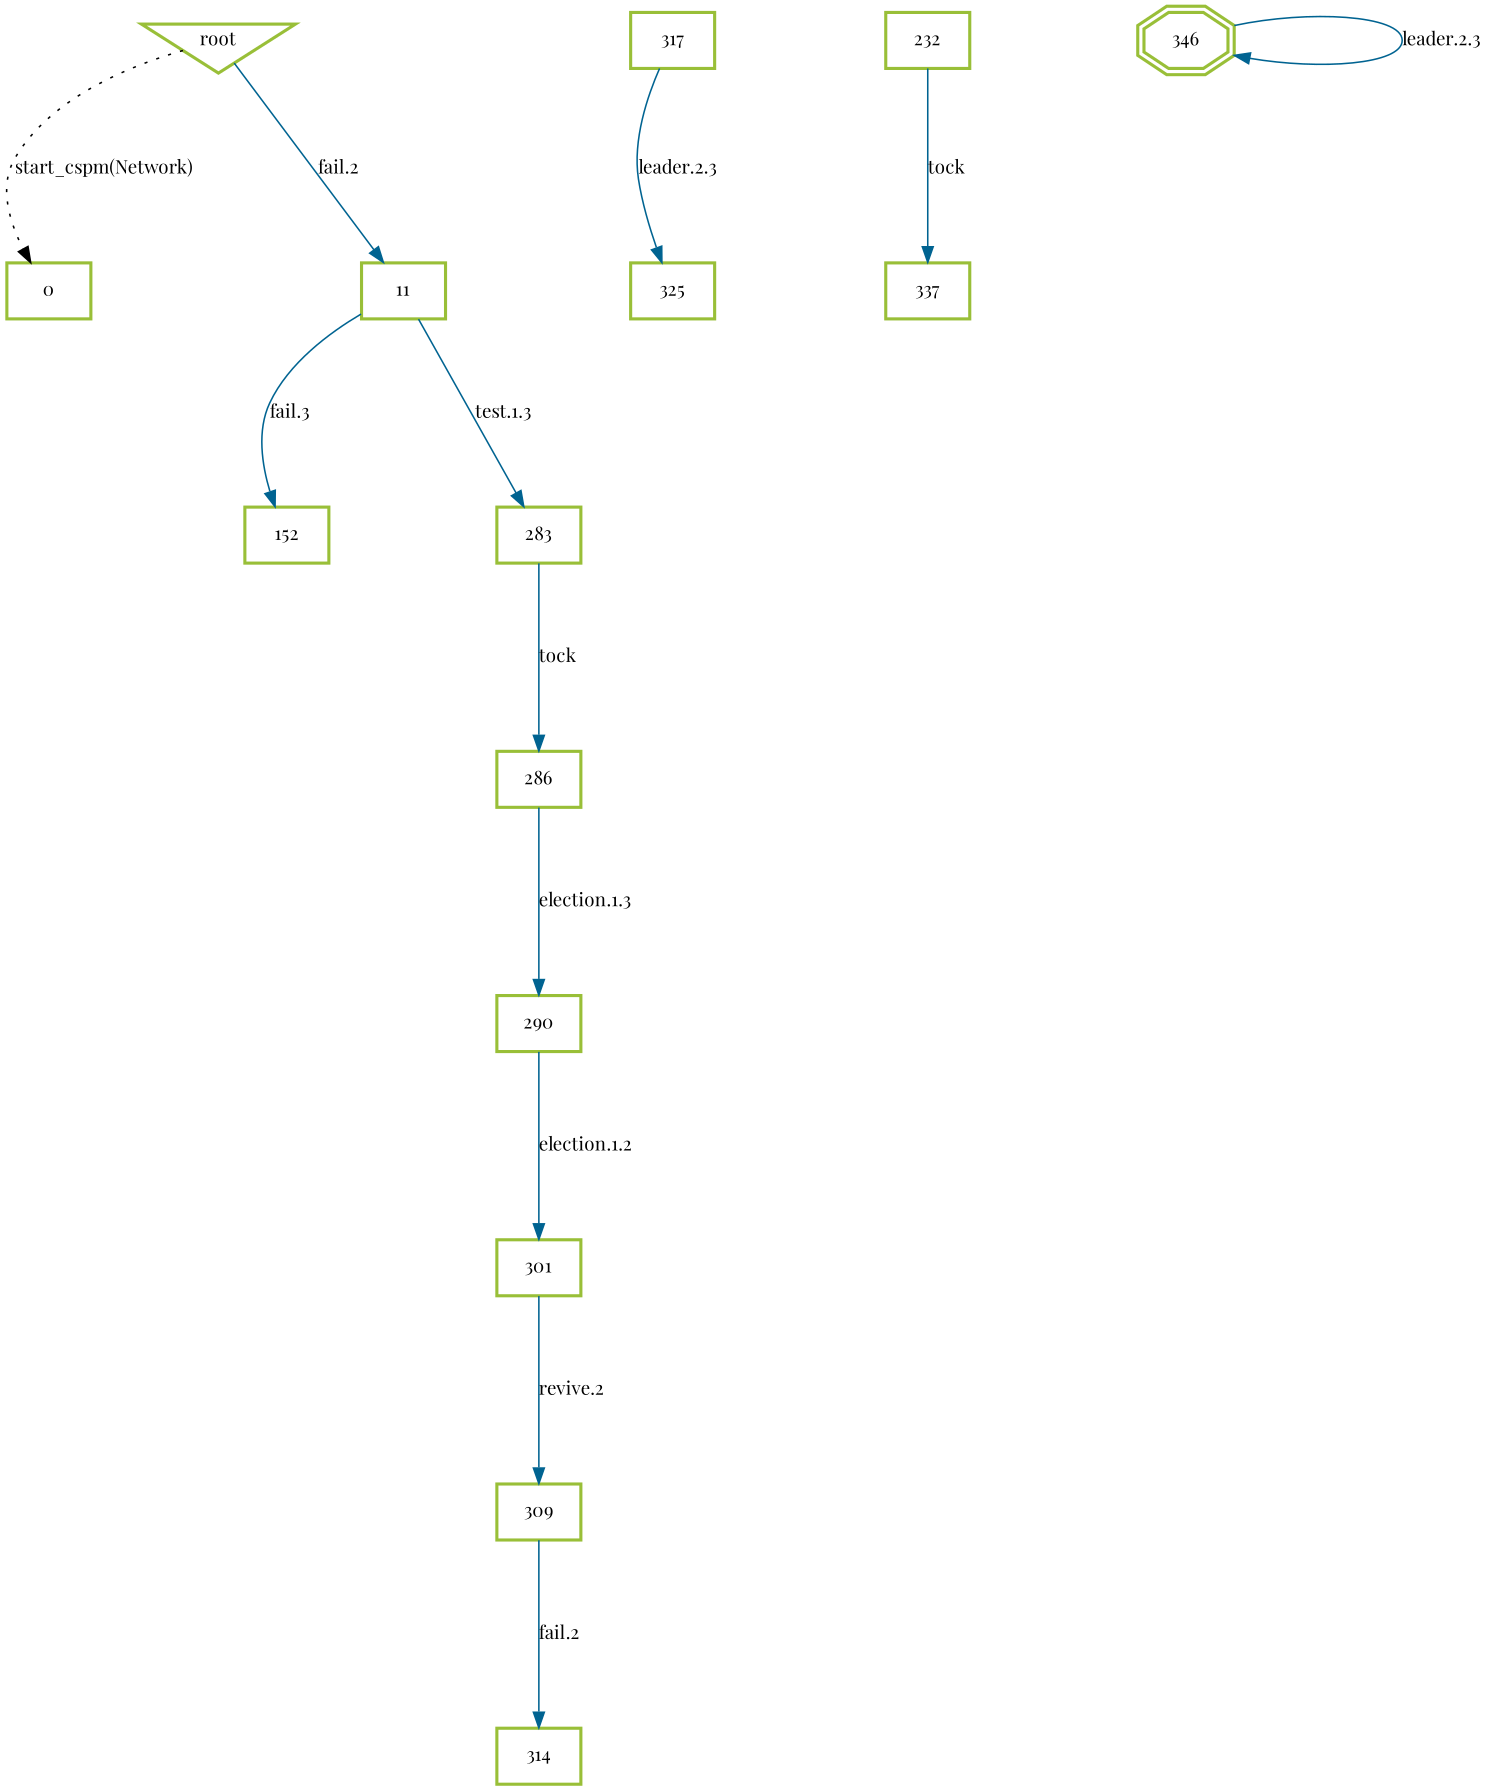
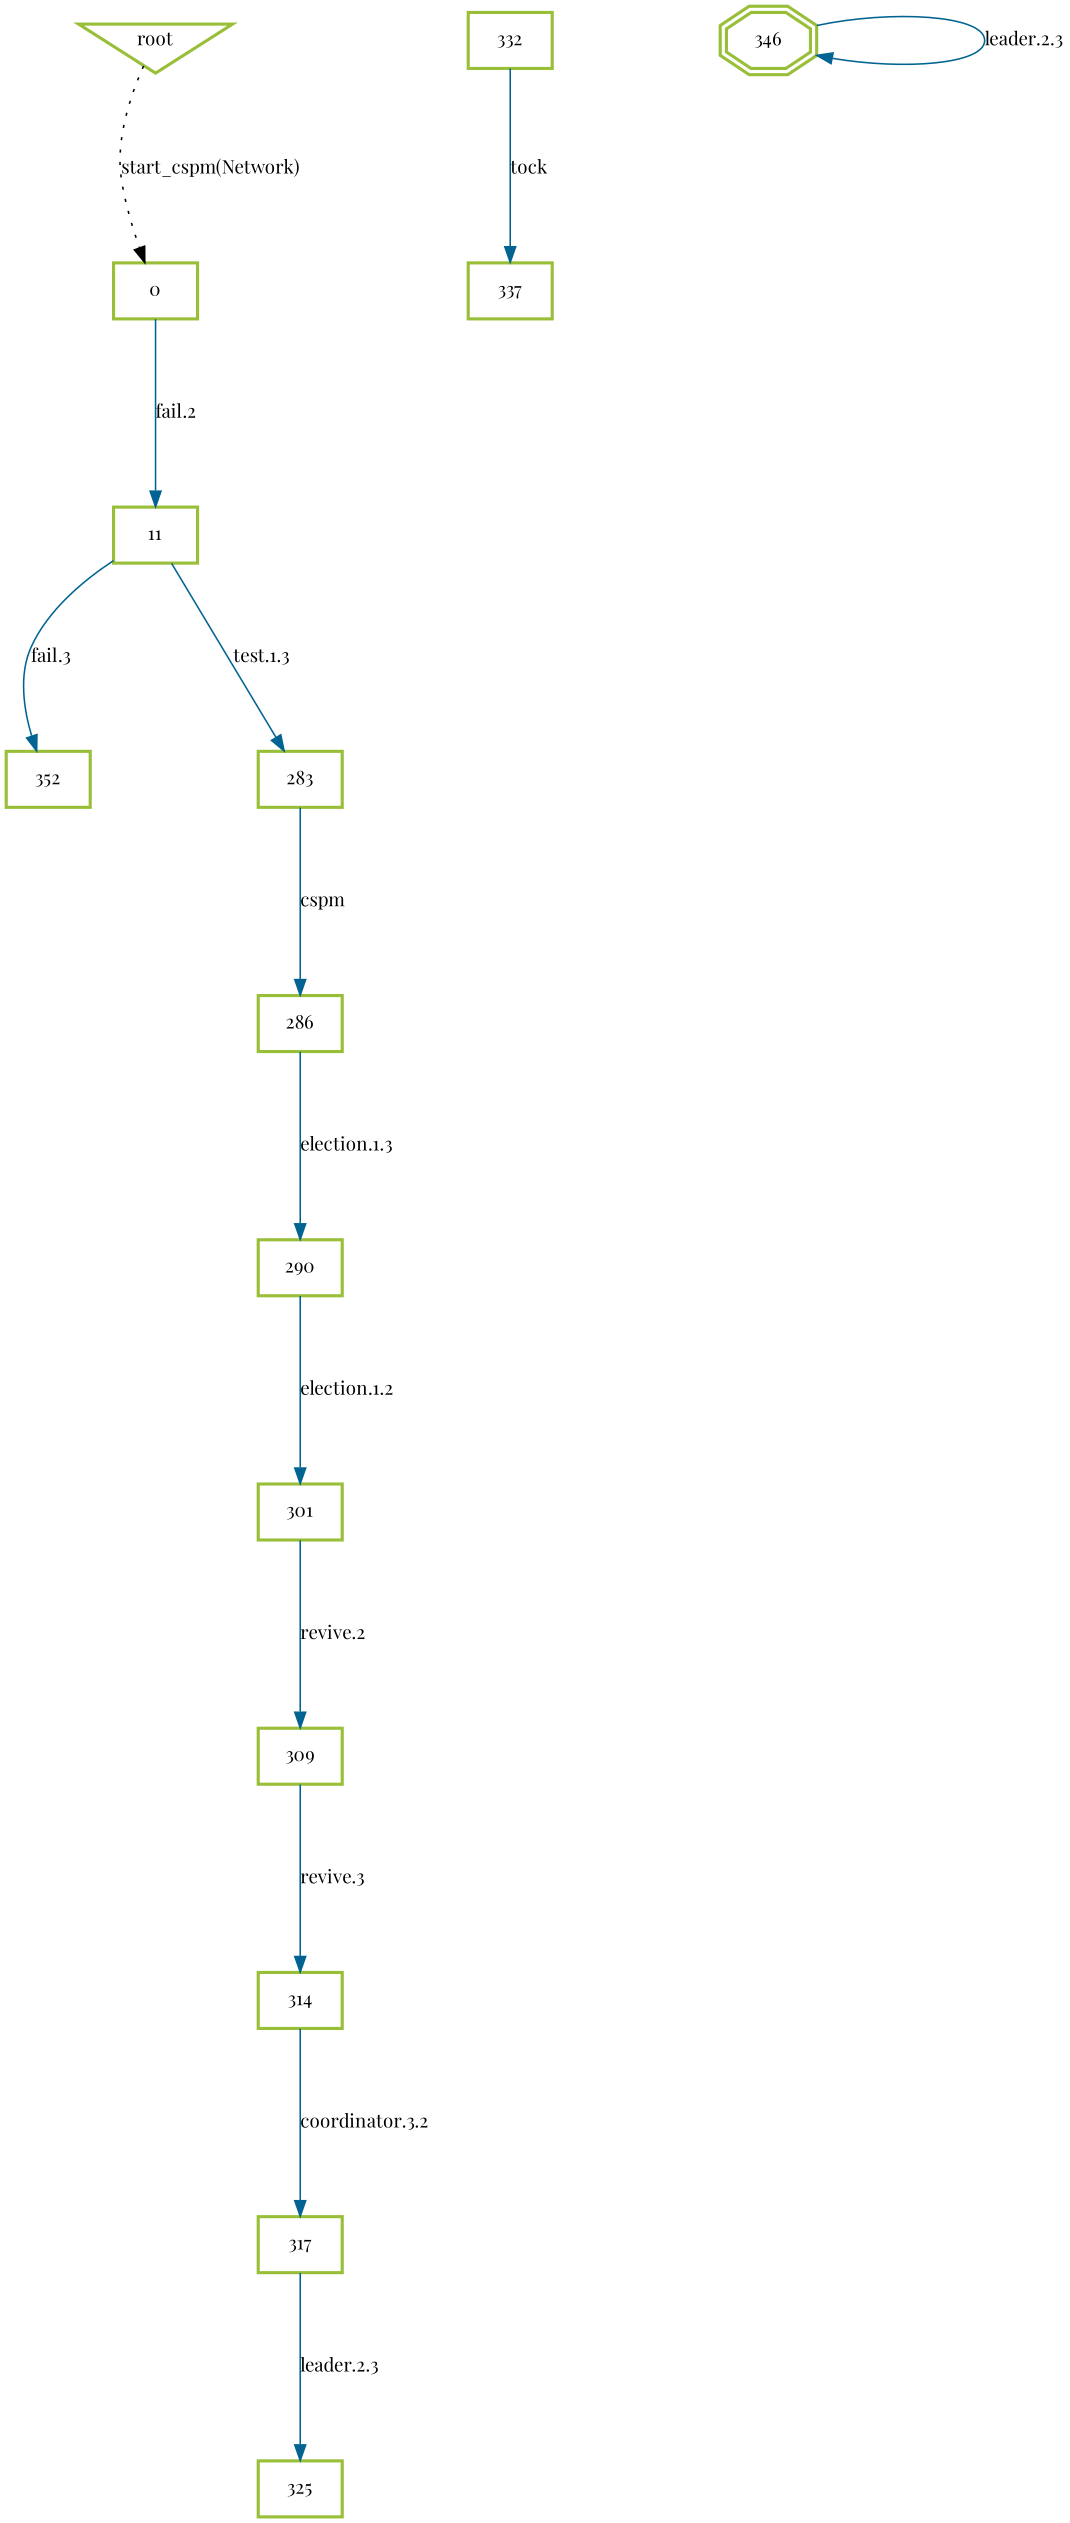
node "232": label "232" -> "332"
edge "root" -> "11": now "0" -> "11"
node "152": label "152" -> "352"
edge "283" -> "286": label "tock" -> "cspm"
edge "309" -> "314": label "fail.2" -> "revive.3"
edge "314" -> "317": added, label "coordinator.3.2"
